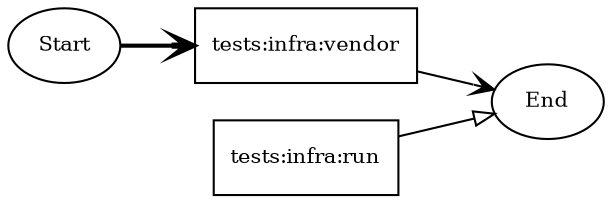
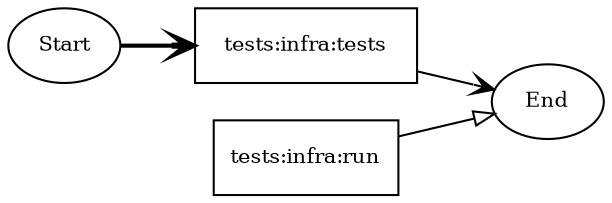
node "tests:infra:vendor": label "tests:infra:vendor" -> "tests:infra:tests"
